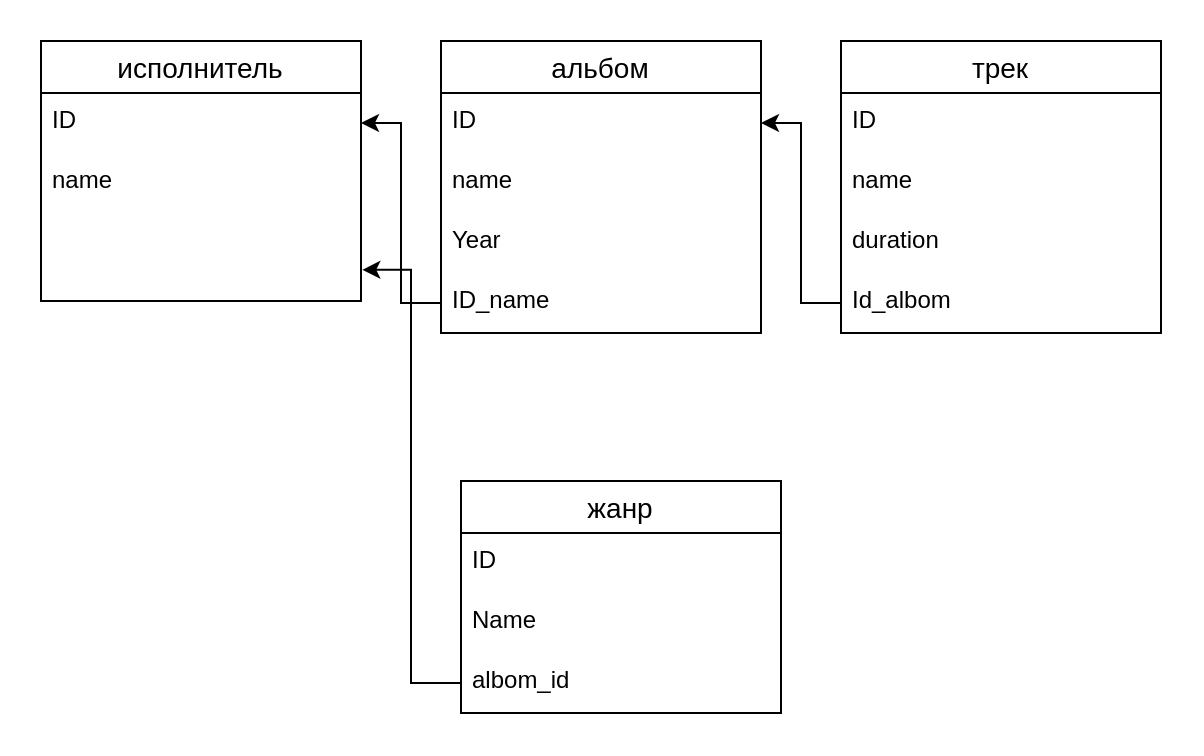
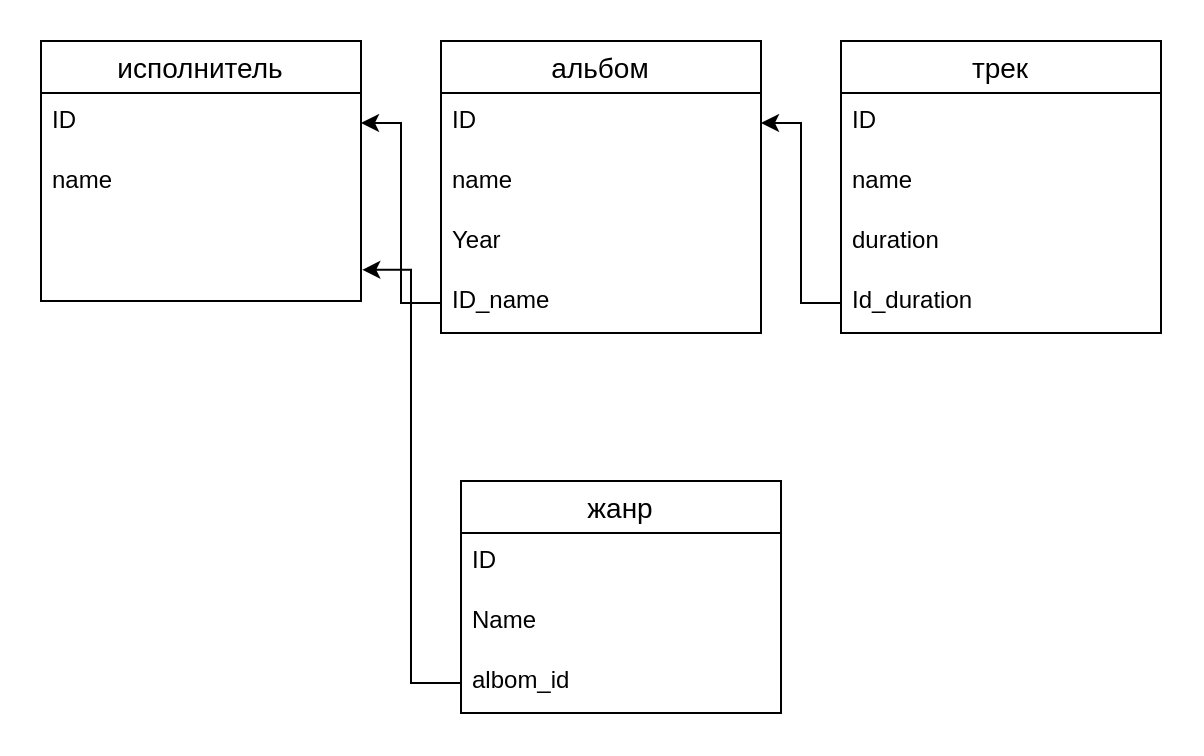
node "Id_albom": label "Id_albom" -> "Id_duration"
